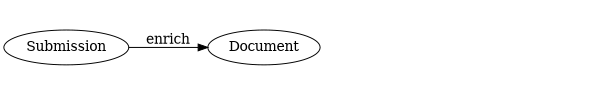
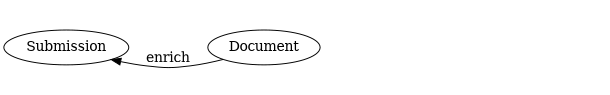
edge "Submission" -> "Document": reversed
